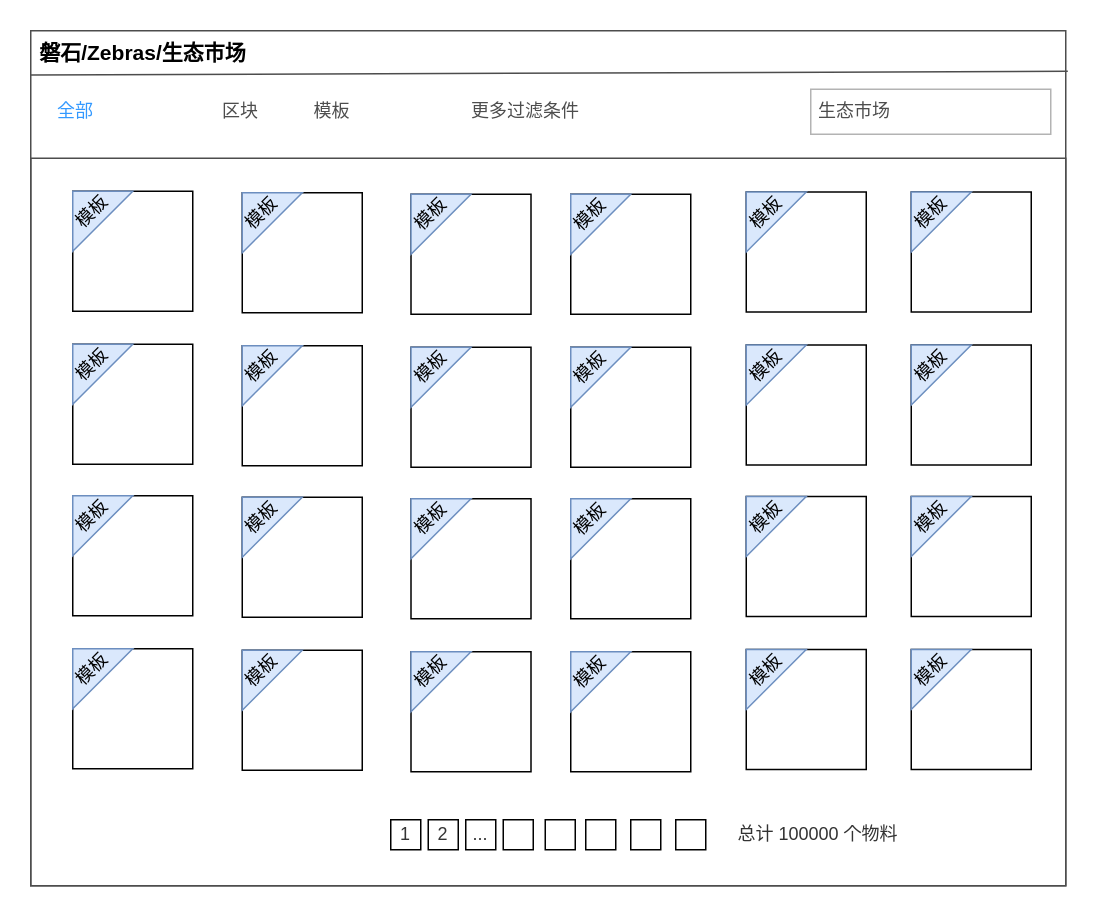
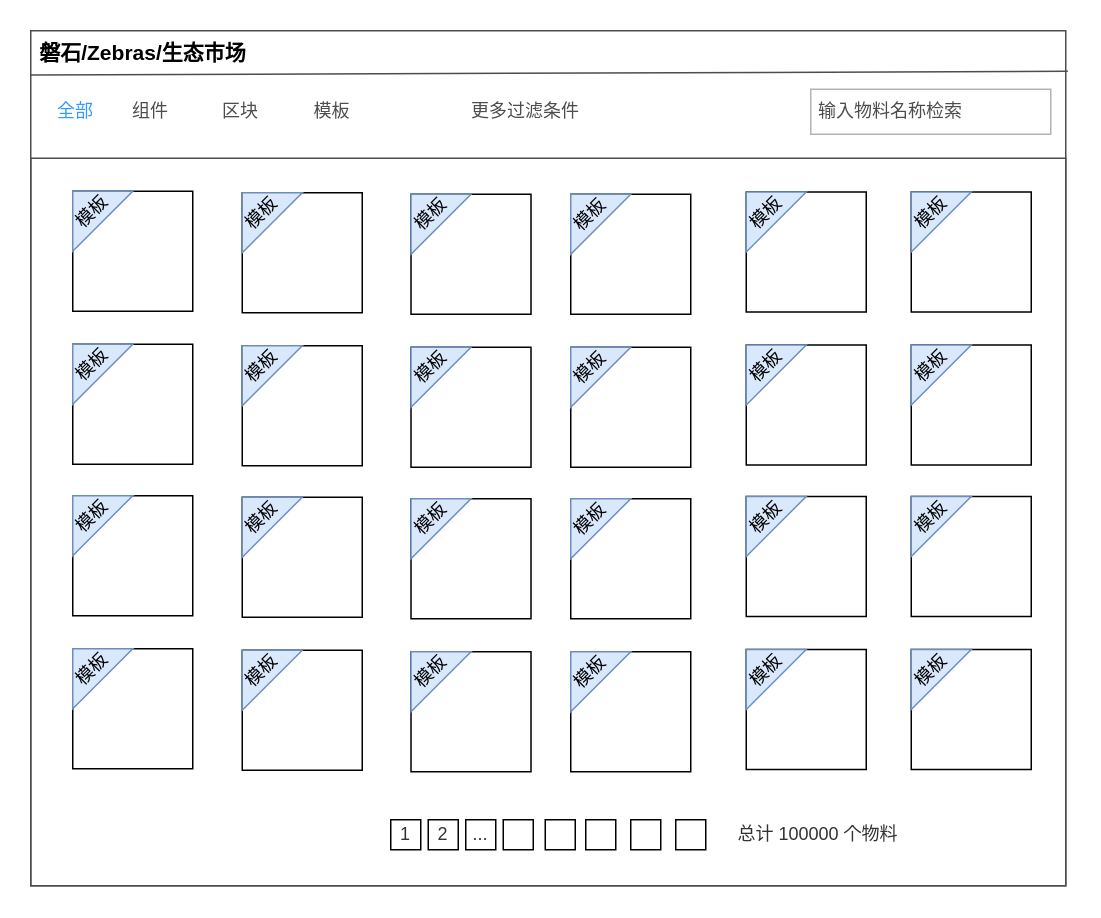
node "组件": added
node "生态市场": label "生态市场" -> "输入物料名称检索"
